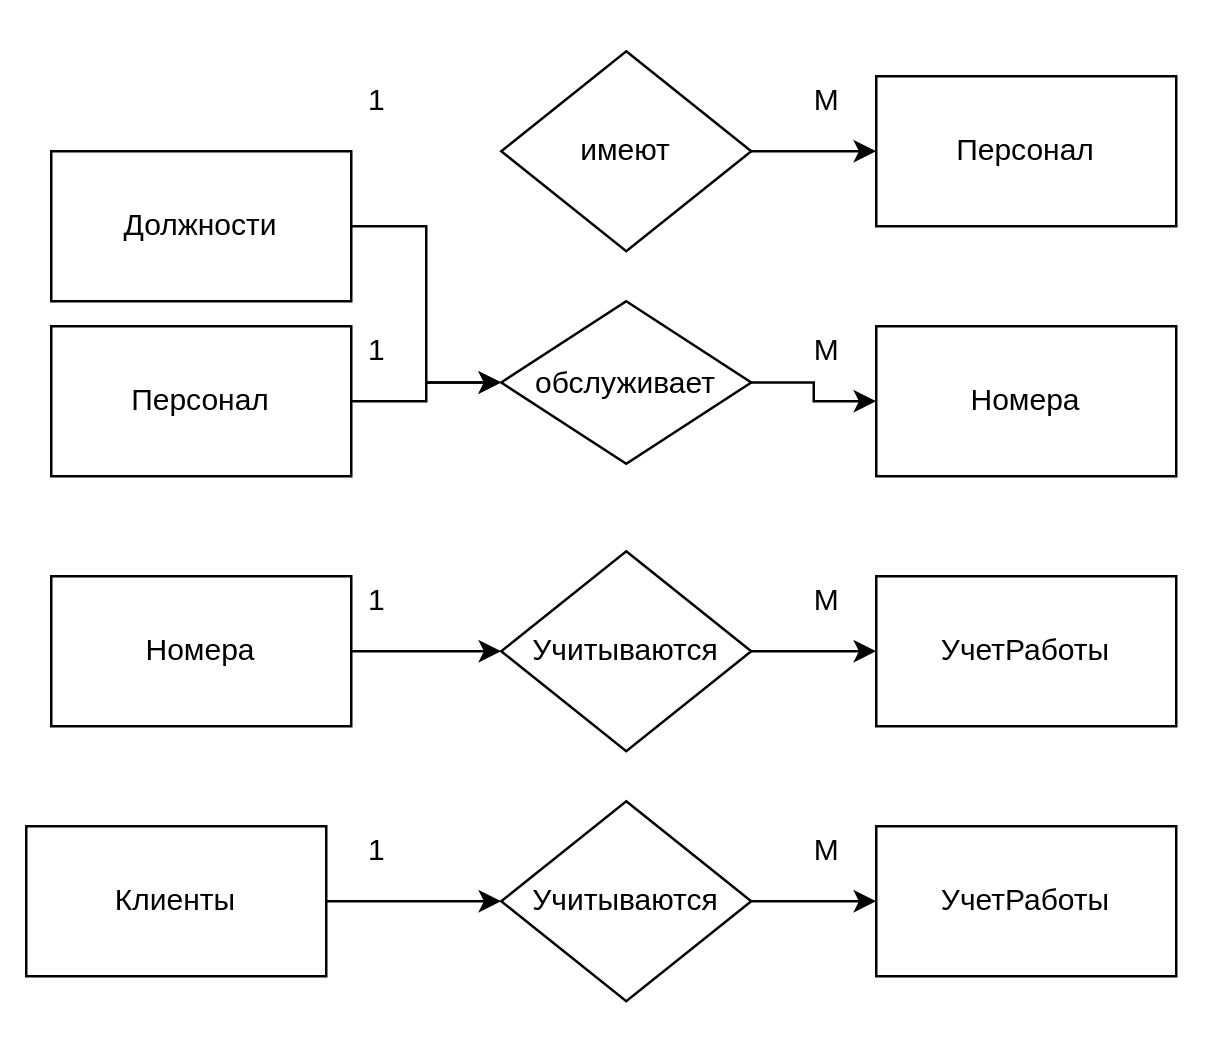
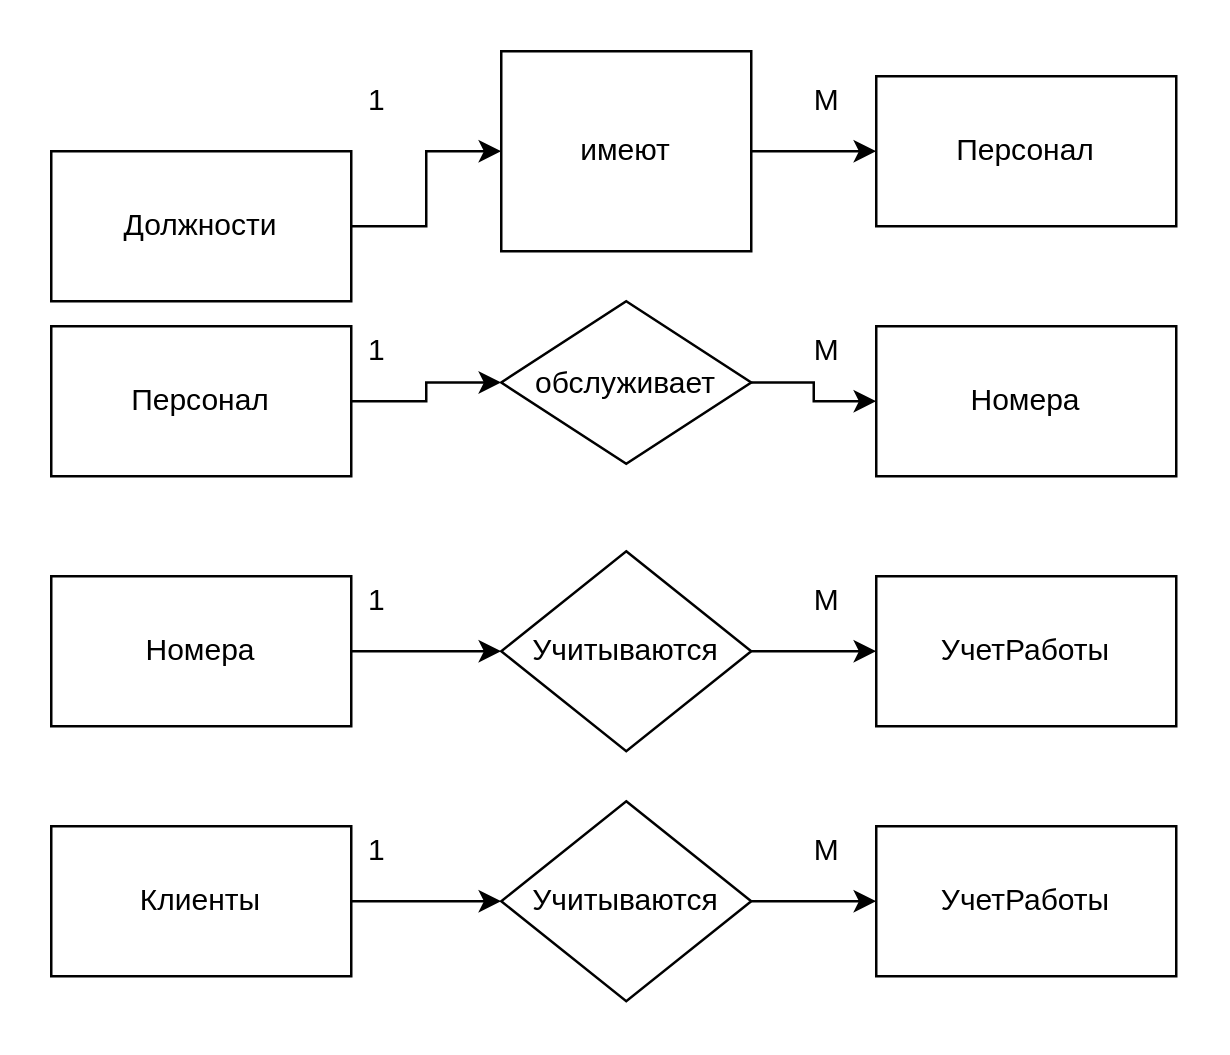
node "имеют": shape diamond -> rectangle
edge "Должности" -> "обслуживает": now "Должности" -> "имеют"
node "Клиенты": moved (176, 901) -> (201, 901)
